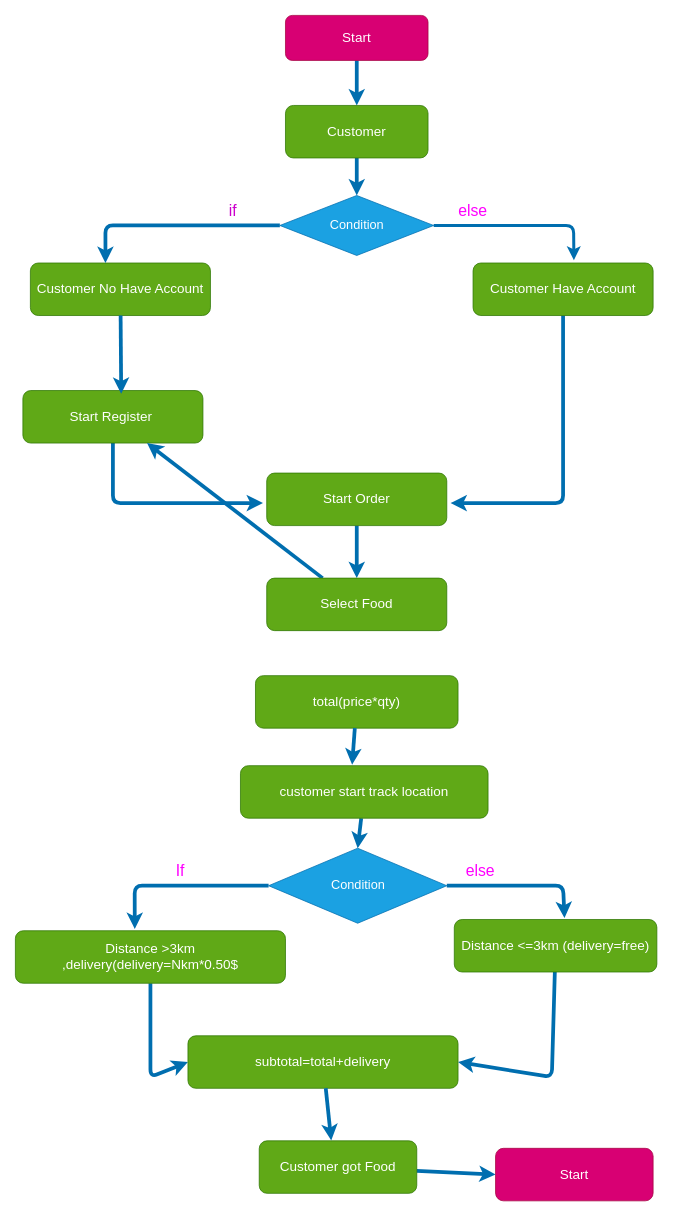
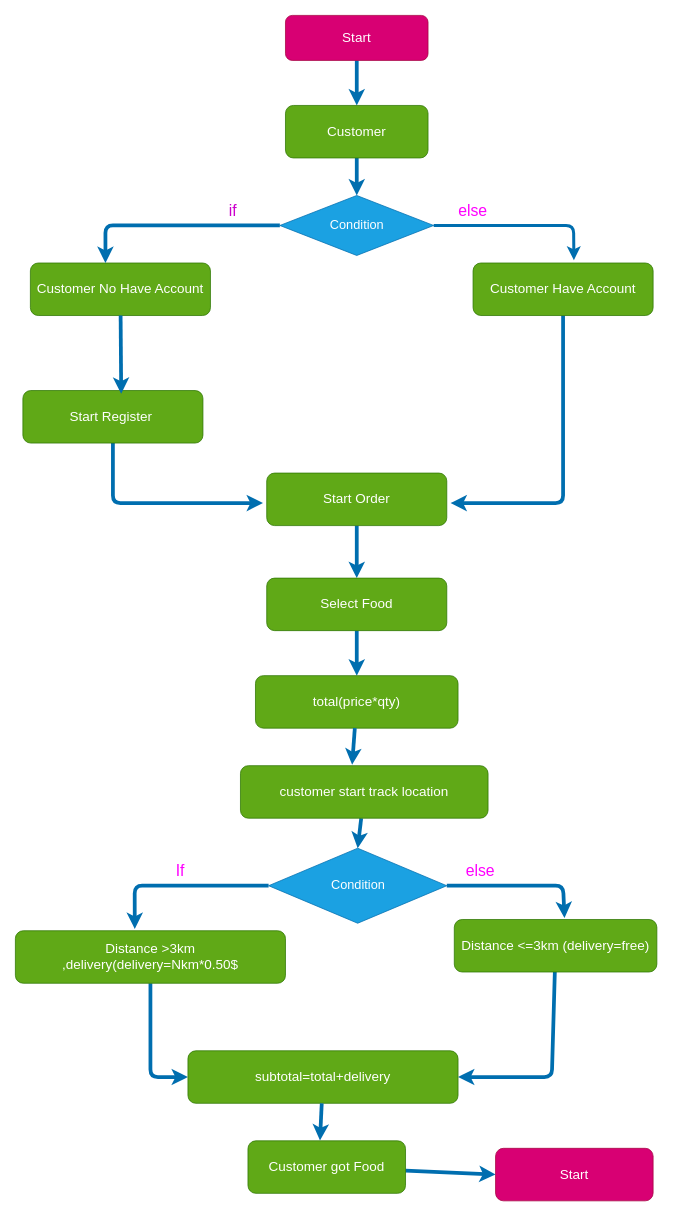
edge "Select Food" -> "Start Register": now "Select Food" -> "total(price*qty)"
node "subtotal=total+delivery": moved (323, 1062) -> (323, 1077)
node "Customer got Food": moved (338, 1167) -> (327, 1167)
